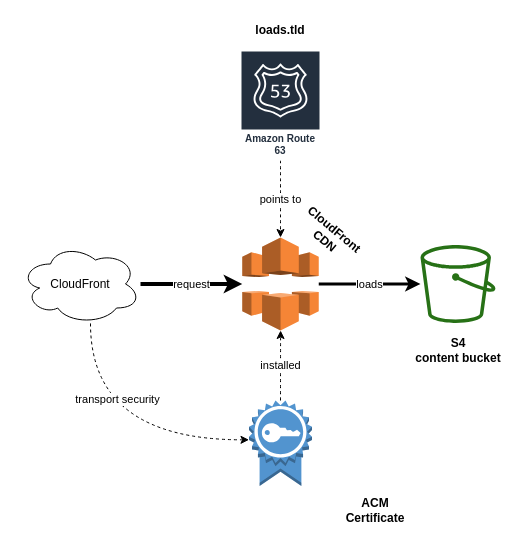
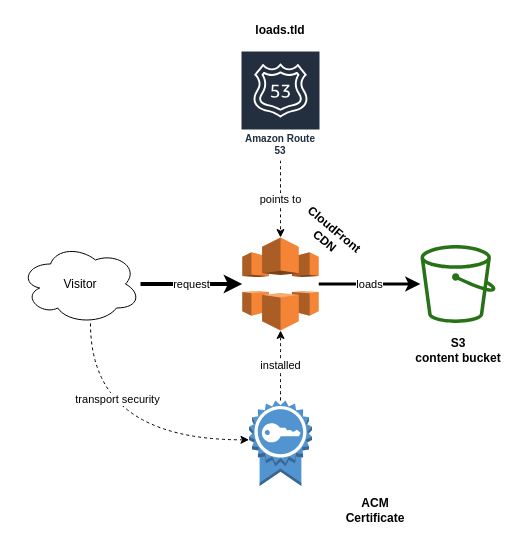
node "Amazon Route 63": label "Amazon Route 63" -> "Amazon Route 53"
node "CloudFront": label "CloudFront" -> "Visitor"
node "S4 content bucket": label "S4 content bucket" -> "S3 content bucket"
